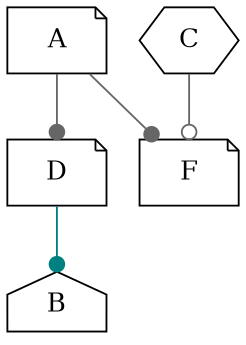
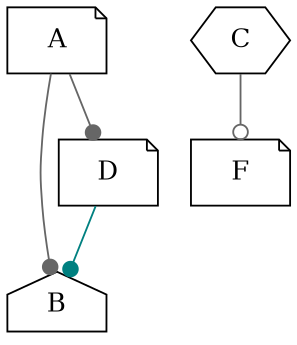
edge "A" -> "F": now "A" -> "B"
